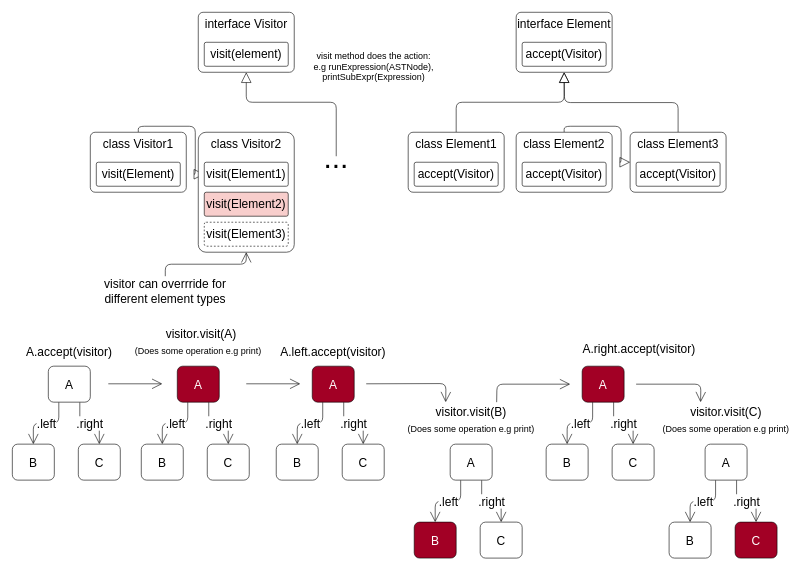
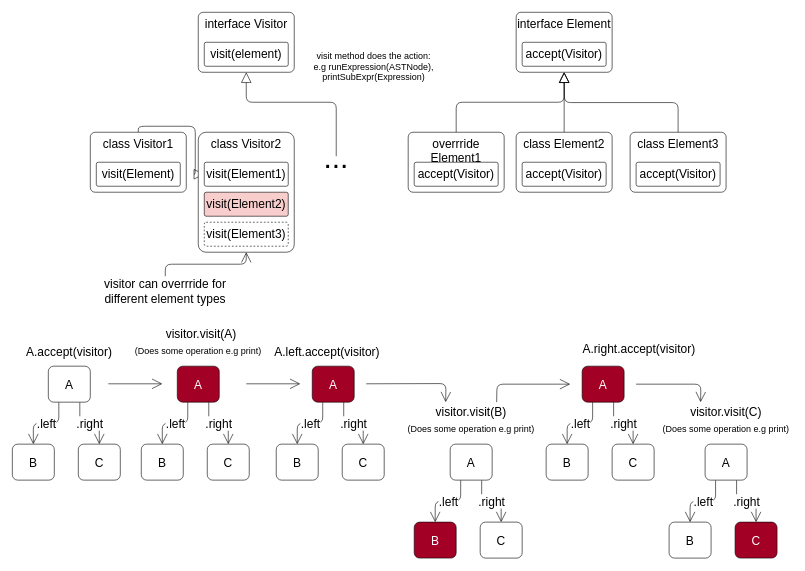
edge "class Element2" -> "class Element3": now "class Element2" -> "interface Element"
node "class Element1": label "class Element1" -> "overrride Element1"
node "A.left.accept(visitor)": moved (333, 351) -> (327, 351)
